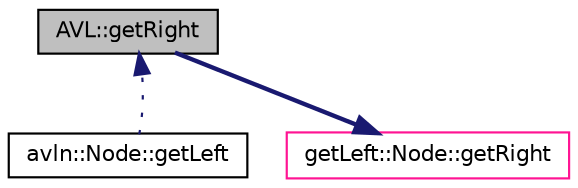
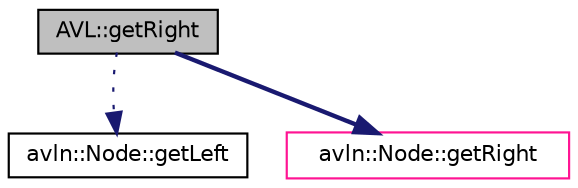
edge "avln::Node::getLeft" -> "AVL::getRight": reversed
node "getLeft::Node::getRight": label "getLeft::Node::getRight" -> "avln::Node::getRight"
